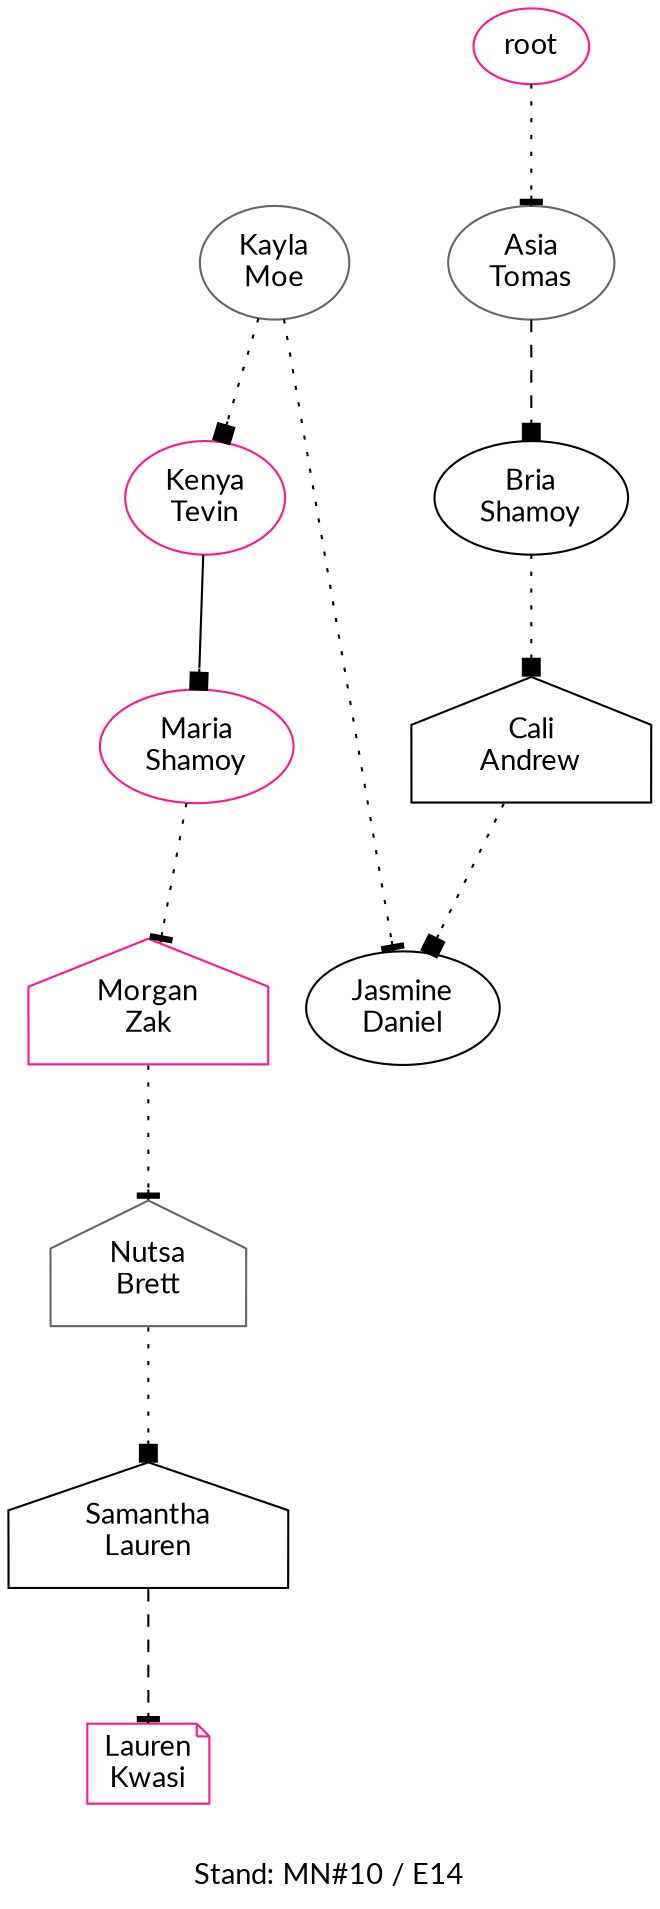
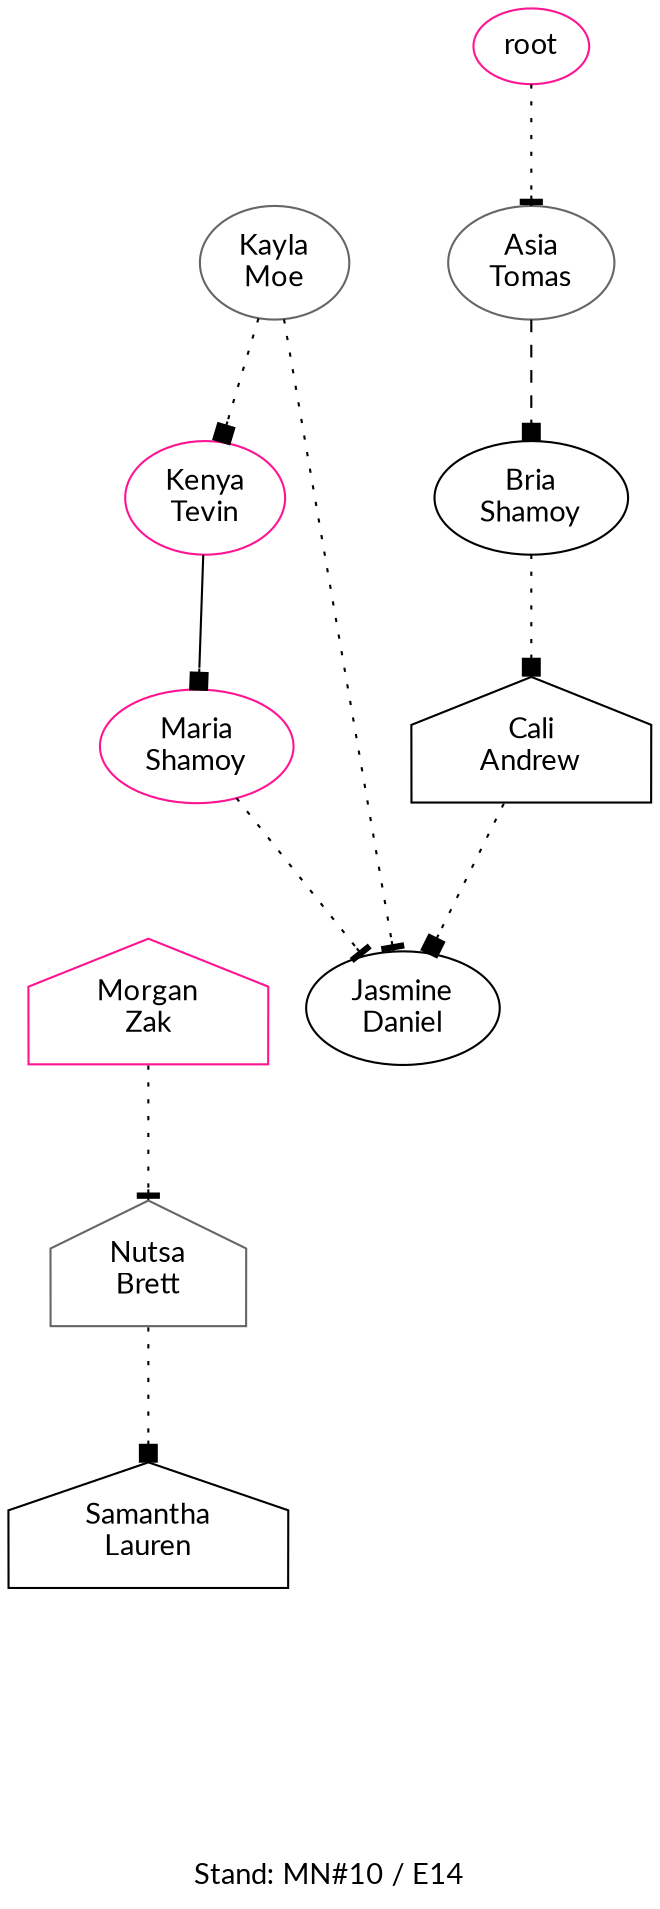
edge "Maria Shamoy" -> "Morgan Zak": now "Maria Shamoy" -> "Jasmine Daniel"
node "Lauren Kwasi": removed
